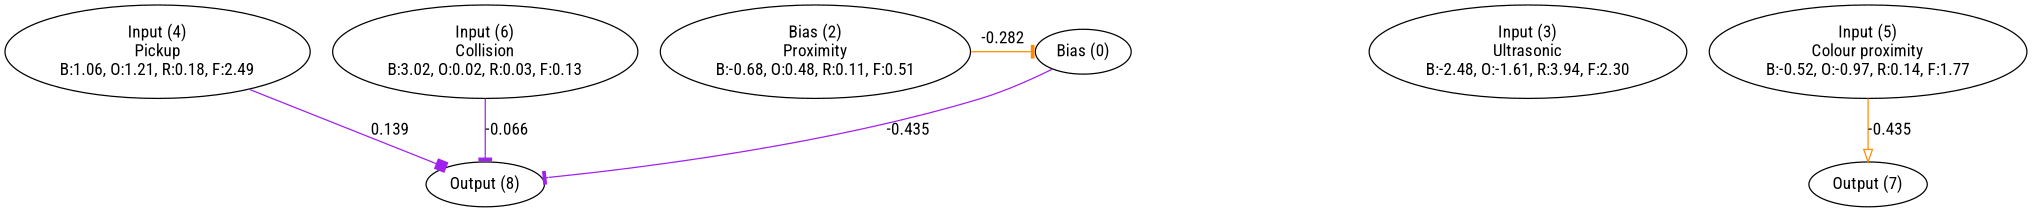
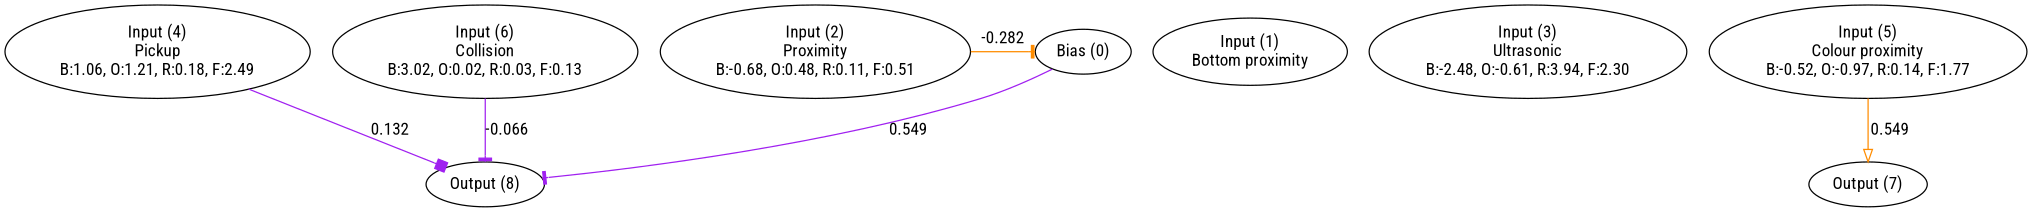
node "Bias (2) Proximity B:-0.68, O:0.48, R:0.11, F:0.51": label "Bias (2) Proximity B:-0.68, O:0.48, R:0.11, F:0.51" -> "Input (2) Proximity B:-0.68, O:0.48, R:0.11, F:0.51"
node "Input (1) Bottom proximity": added
node "Input (3) Ultrasonic B:-2.48, O:-1.61, R:3.94, F:2.30": label "Input (3) Ultrasonic B:-2.48, O:-1.61, R:3.94, F:2.30" -> "Input (3) Ultrasonic B:-2.48, O:-0.61, R:3.94, F:2.30"
edge "Input (4) Pickup B:1.06, O:1.21, R:0.18, F:2.49" -> "Output (8)": label "0.139" -> "0.132"
edge "Bias (0)" -> "Output (8)": label "-0.435" -> "0.549"
edge "Input (5) Colour proximity B:-0.52, O:-0.97, R:0.14, F:1.77" -> "Output (7)": label "-0.435" -> "0.549"
